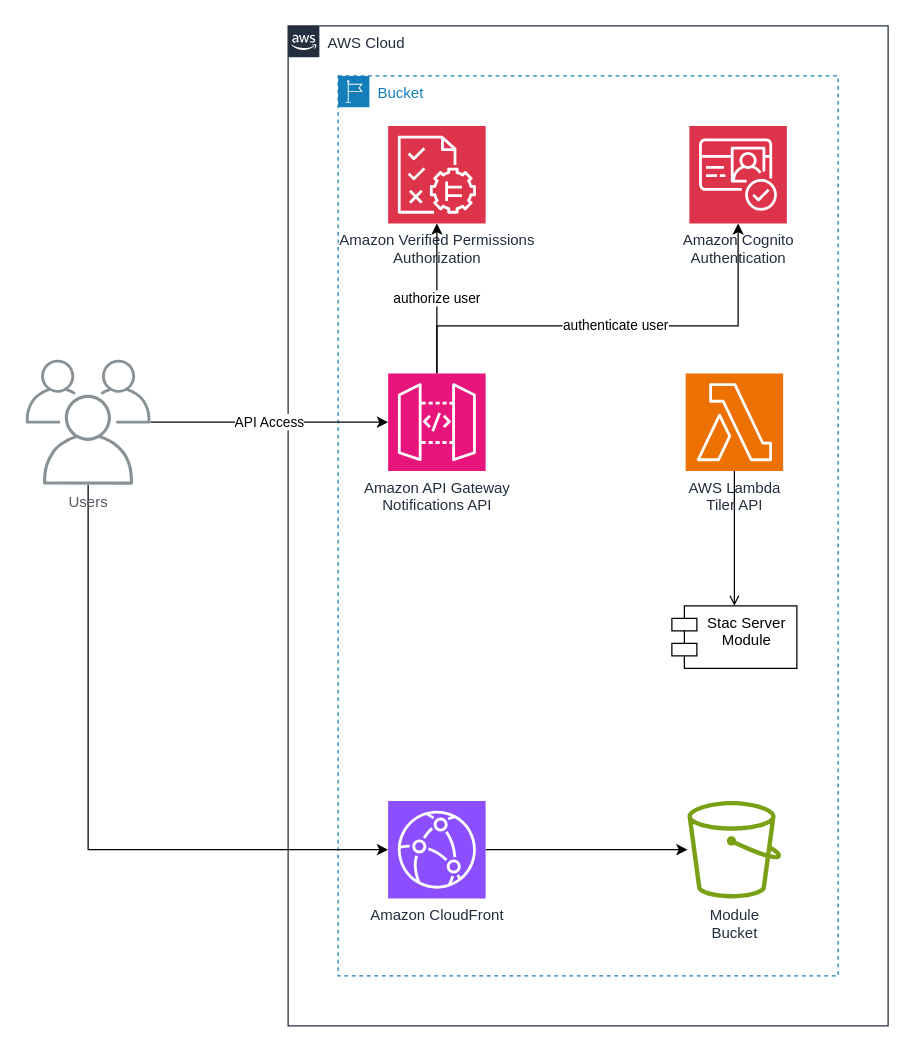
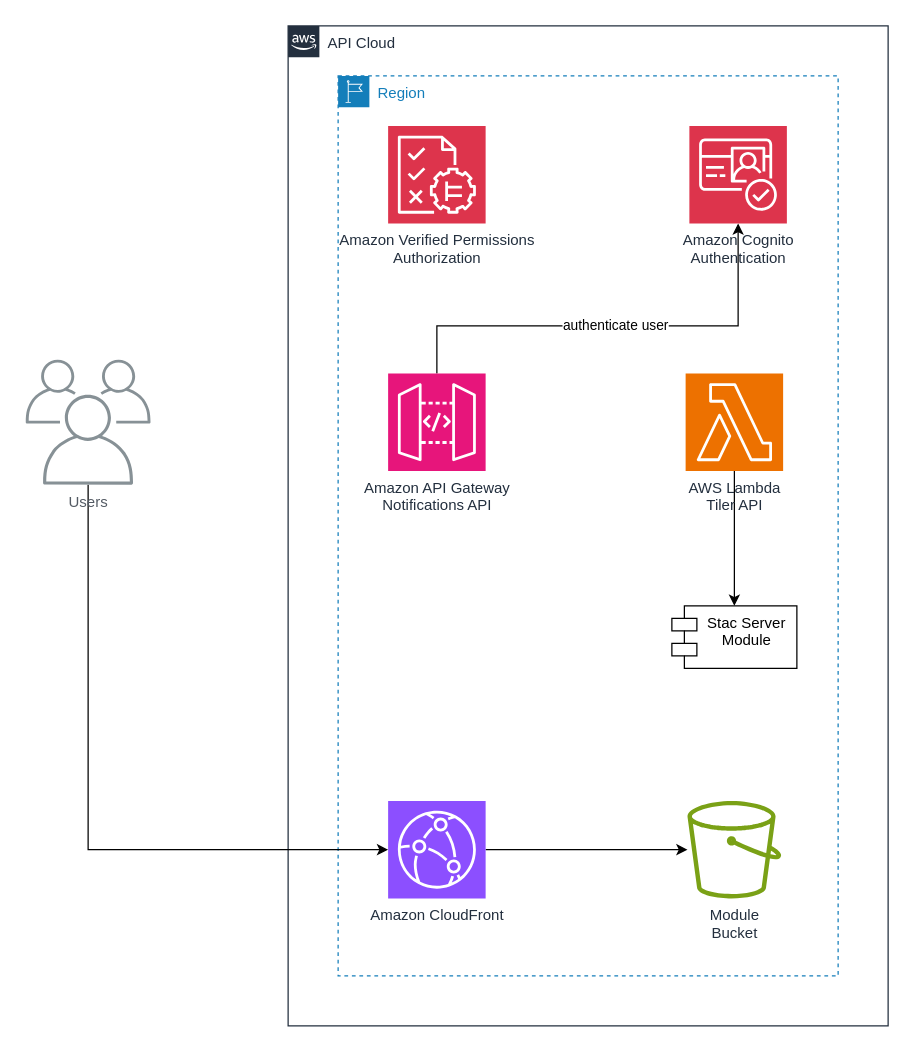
node "AWS Cloud": label "AWS Cloud" -> "API Cloud"
node "Bucket": label "Bucket" -> "Region"
edge "Amazon API Gateway Notifications API" -> "Amazon Verified Permissions Authorization": removed, label "authorize user"
edge "Users" -> "Amazon API Gateway Notifications API": removed, label "API Access"
edge "AWS Lambda Tiler API" -> "Stac Server Module": arrowhead open -> classic
